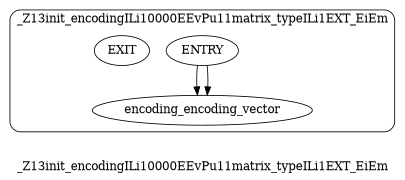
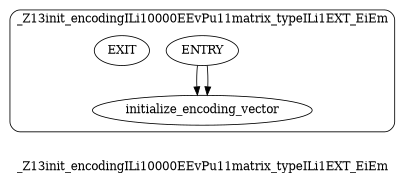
node "encoding_encoding_vector": label "encoding_encoding_vector" -> "initialize_encoding_vector"
